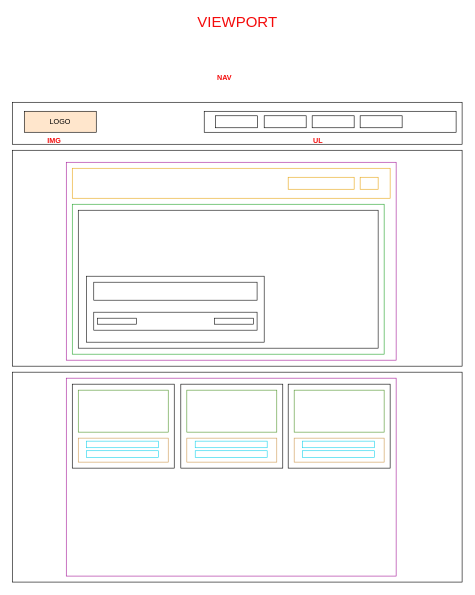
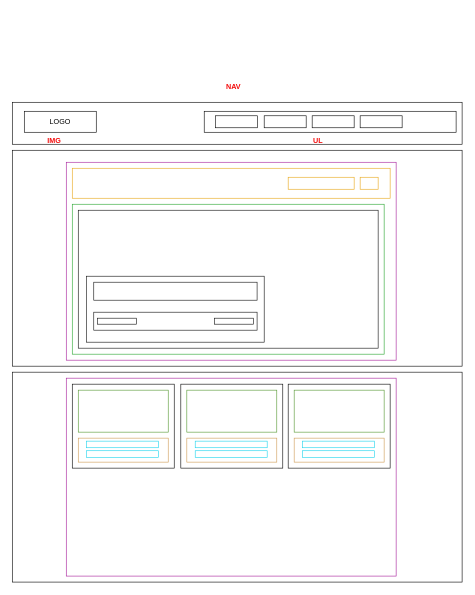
node "VIEWPORT": removed
node "NAV": moved (225, 78) -> (234, 87)
node "LOGO": fillcolor #ffe6cc -> #ffffff
